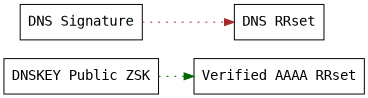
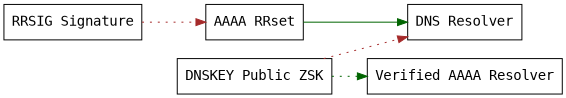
node "DNS Signature": label "DNS Signature" -> "RRSIG Signature"
node "DNS RRset": label "DNS RRset" -> "AAAA RRset"
node "DNS Resolver": added
node "Verified AAAA RRset": label "Verified AAAA RRset" -> "Verified AAAA Resolver"
